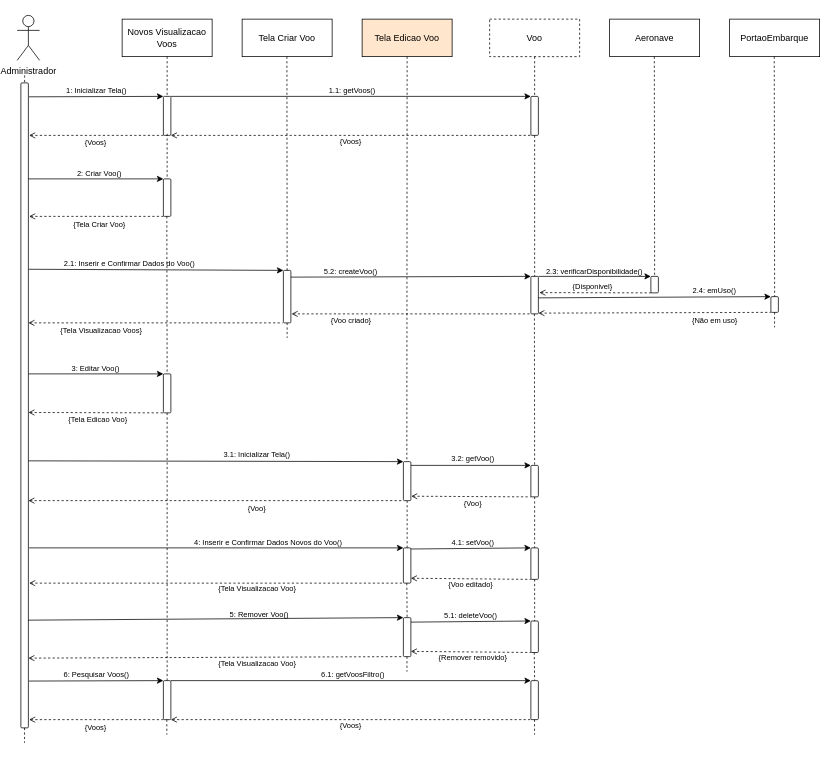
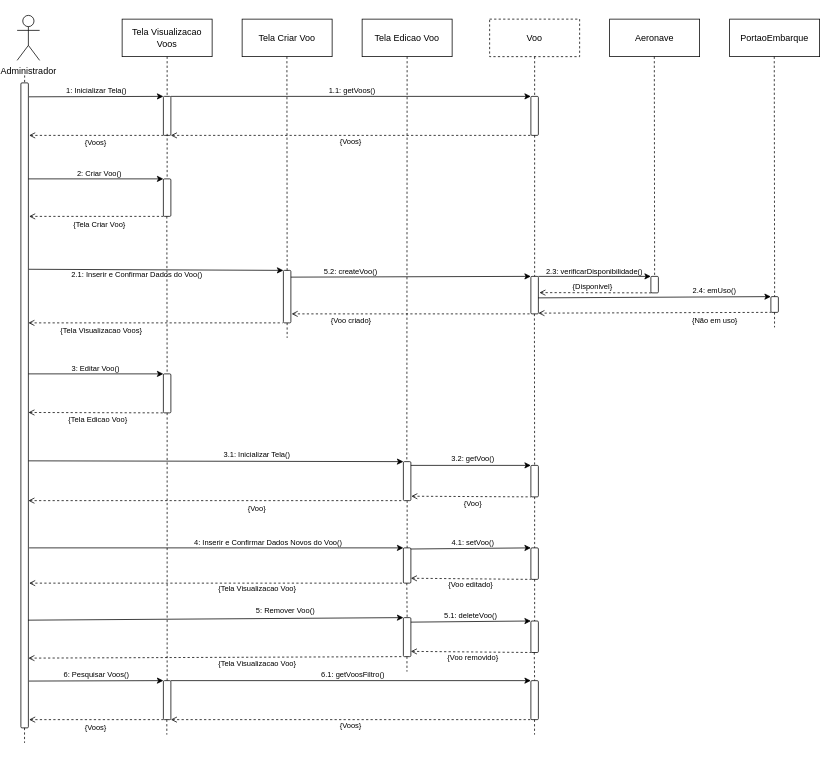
node "Novos Visualizacao Voos": label "Novos Visualizacao Voos" -> "Tela Visualizacao Voos"
node "Tela Edicao Voo": fillcolor #ffe6cc -> #ffffff
node "2.1: Inserir e Confirmar Dados do Voo()": moved (129, 263) -> (137, 274)
node "5: Remover Voo()": moved (259, 614) -> (285, 610)
node "{Remover removido}": label "{Remover removido}" -> "{Voo removido}"
